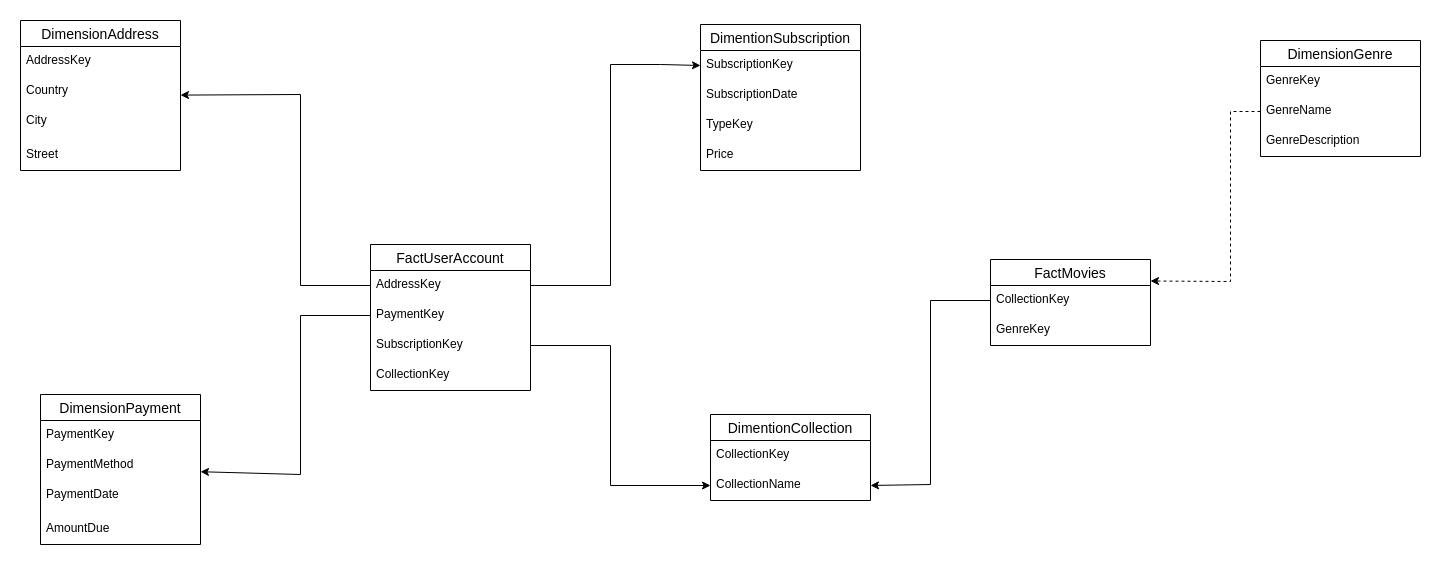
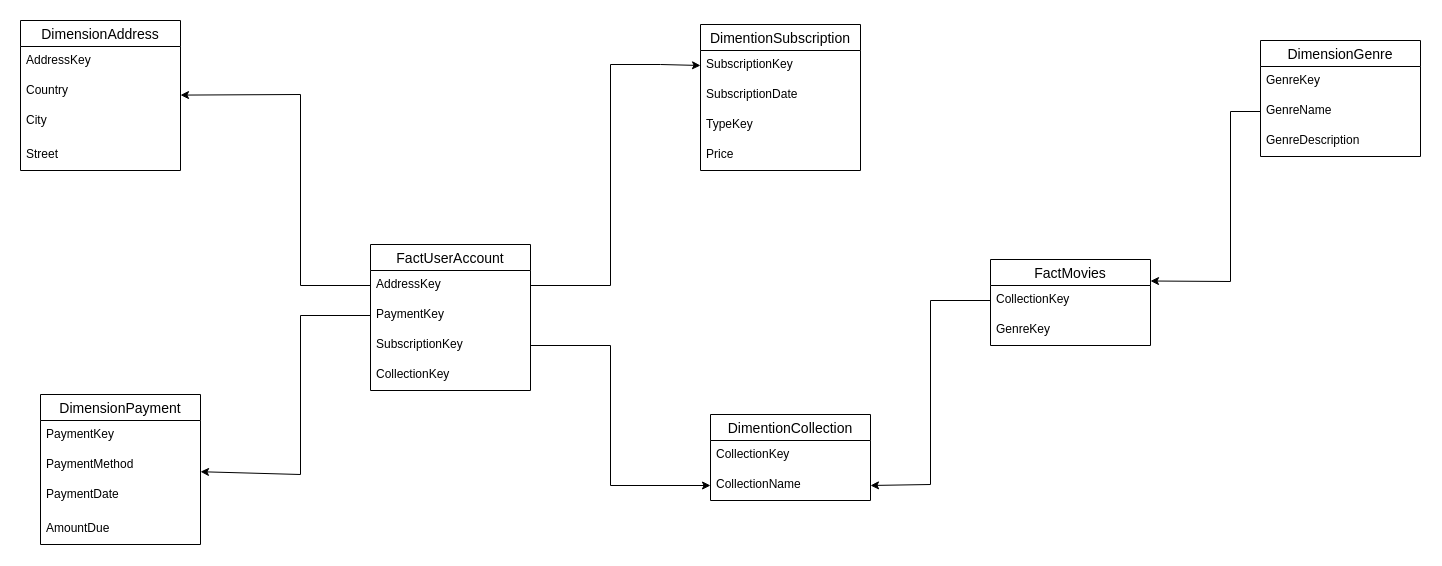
edge "GenreName" -> "FactMovies": style dashed -> solid
